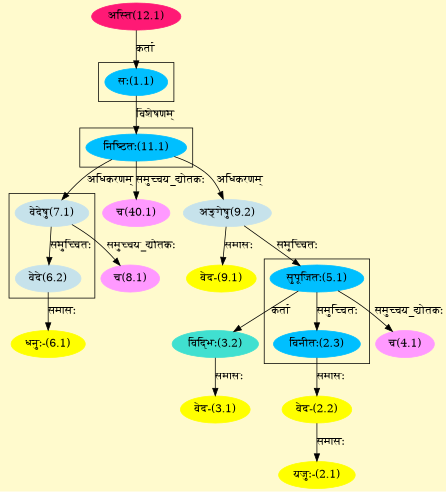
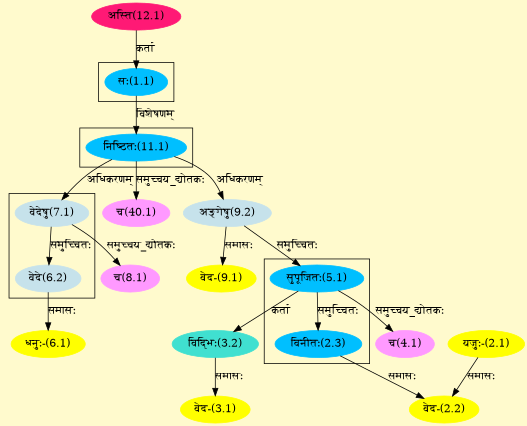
edge "वेद-(2.2)" -> "यजुः-(2.1)": reversed
